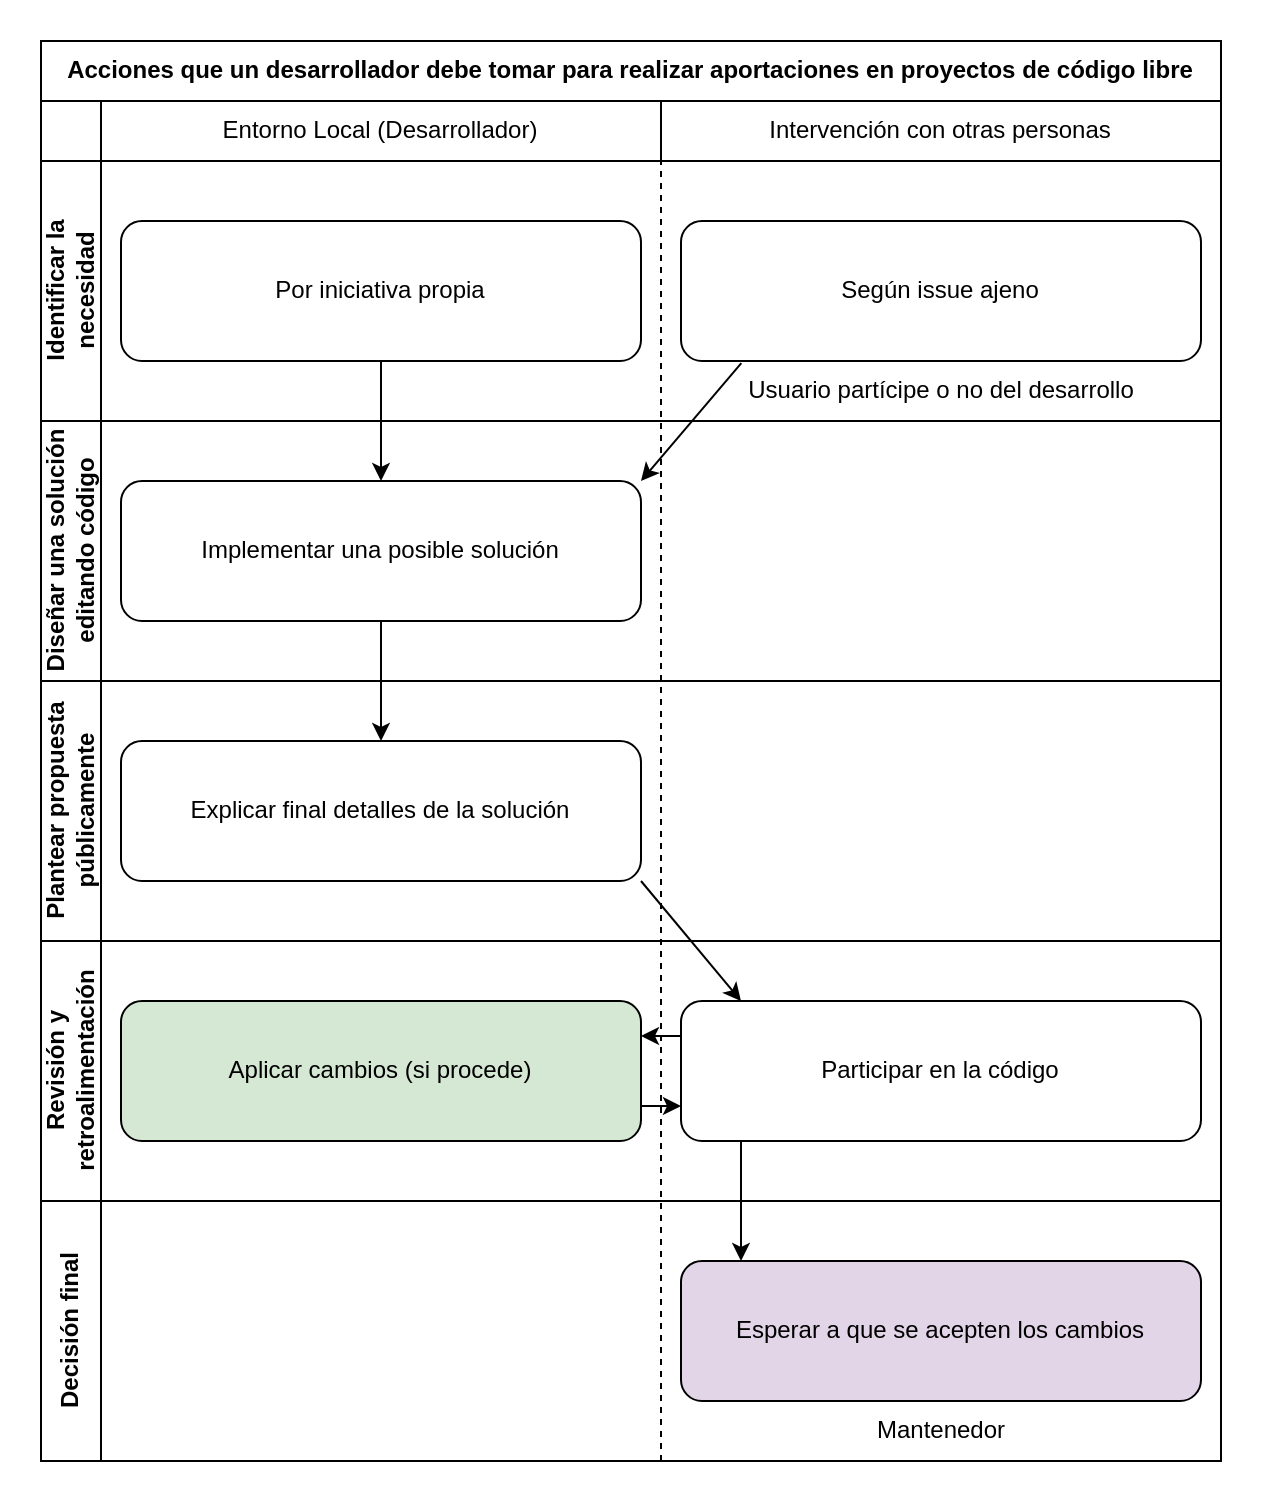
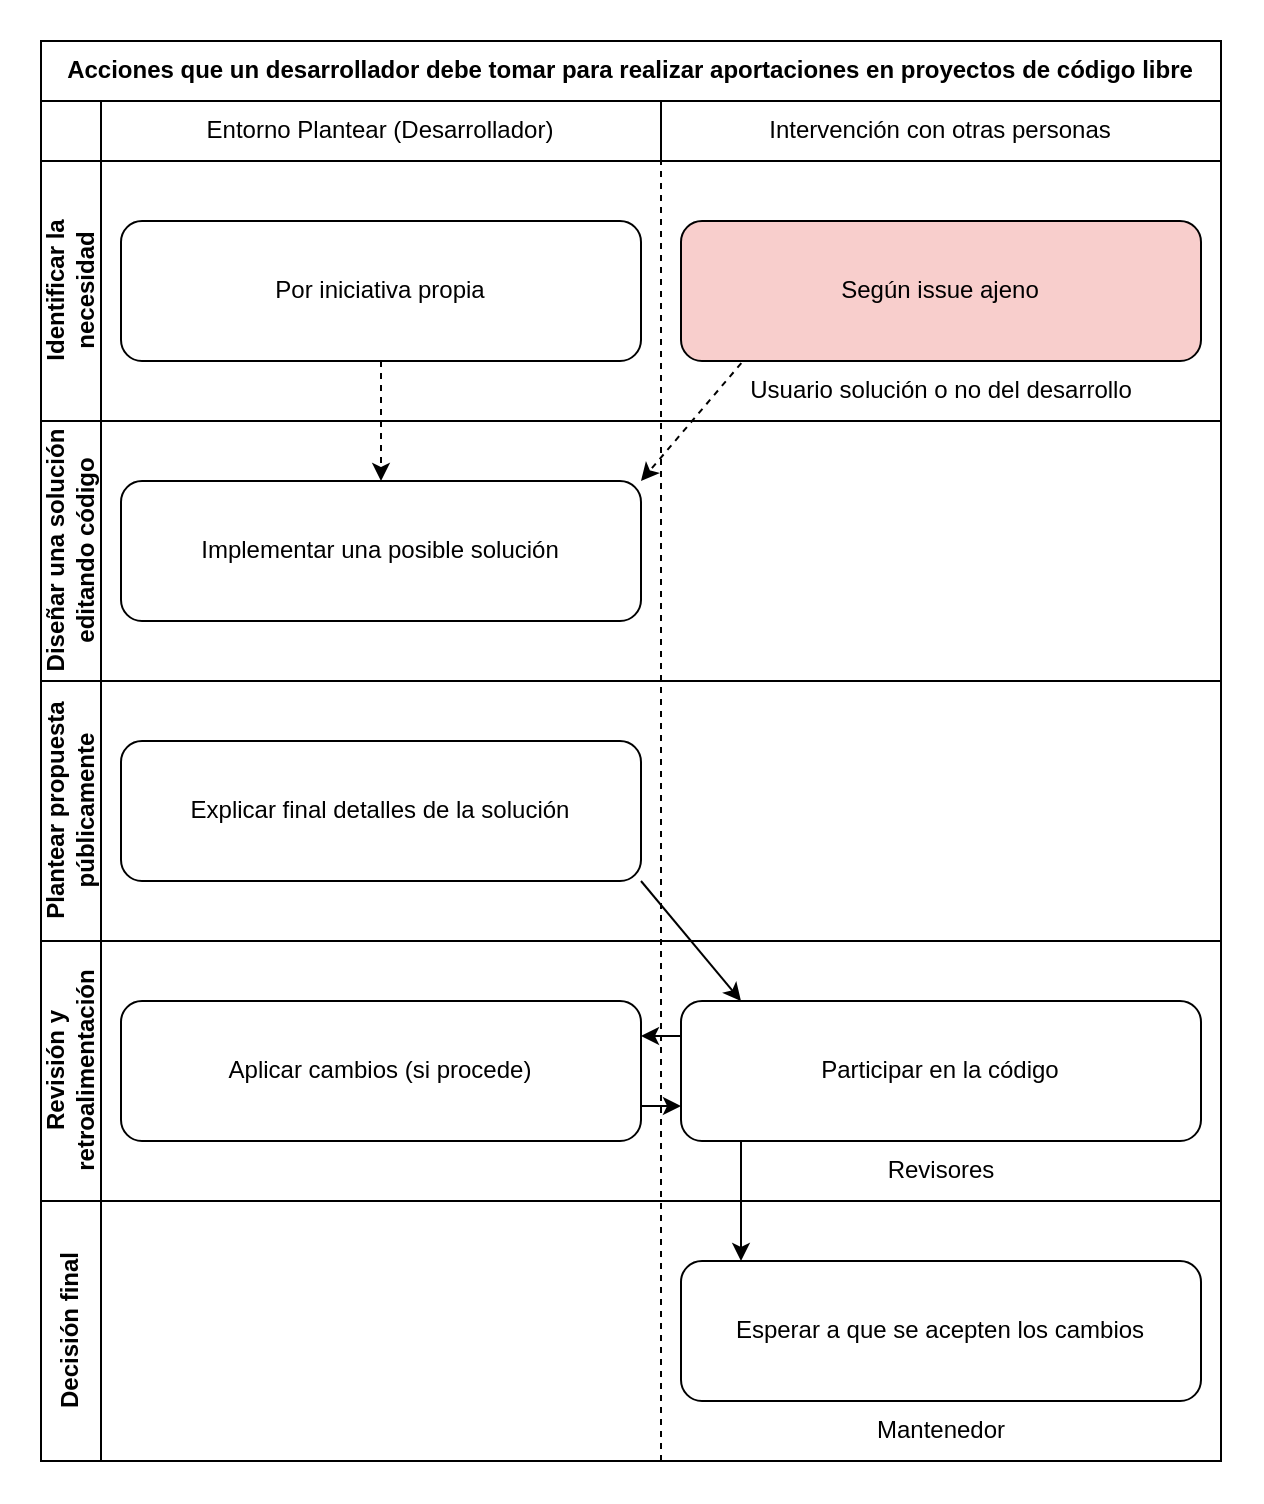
node "Entorno Local (Desarrollador)": label "Entorno Local (Desarrollador)" -> "Entorno Plantear (Desarrollador)"
node "Según issue ajeno": fillcolor #ffffff -> #f8cecc
edge "Por iniciativa propia" -> "Implementar una posible solución": style solid -> dashed
edge "Según issue ajeno" -> "Implementar una posible solución": style solid -> dashed
node "Usuario partícipe o no del desarrollo": label "Usuario partícipe o no del desarrollo" -> "Usuario solución o no del desarrollo"
edge "Implementar una posible solución" -> "Explicar final detalles de la solución": removed
node "Aplicar cambios (si procede)": fillcolor #d5e8d4 -> #ffffff
node "Revisores": added
node "Esperar a que se acepten los cambios": fillcolor #e1d5e7 -> #ffffff
